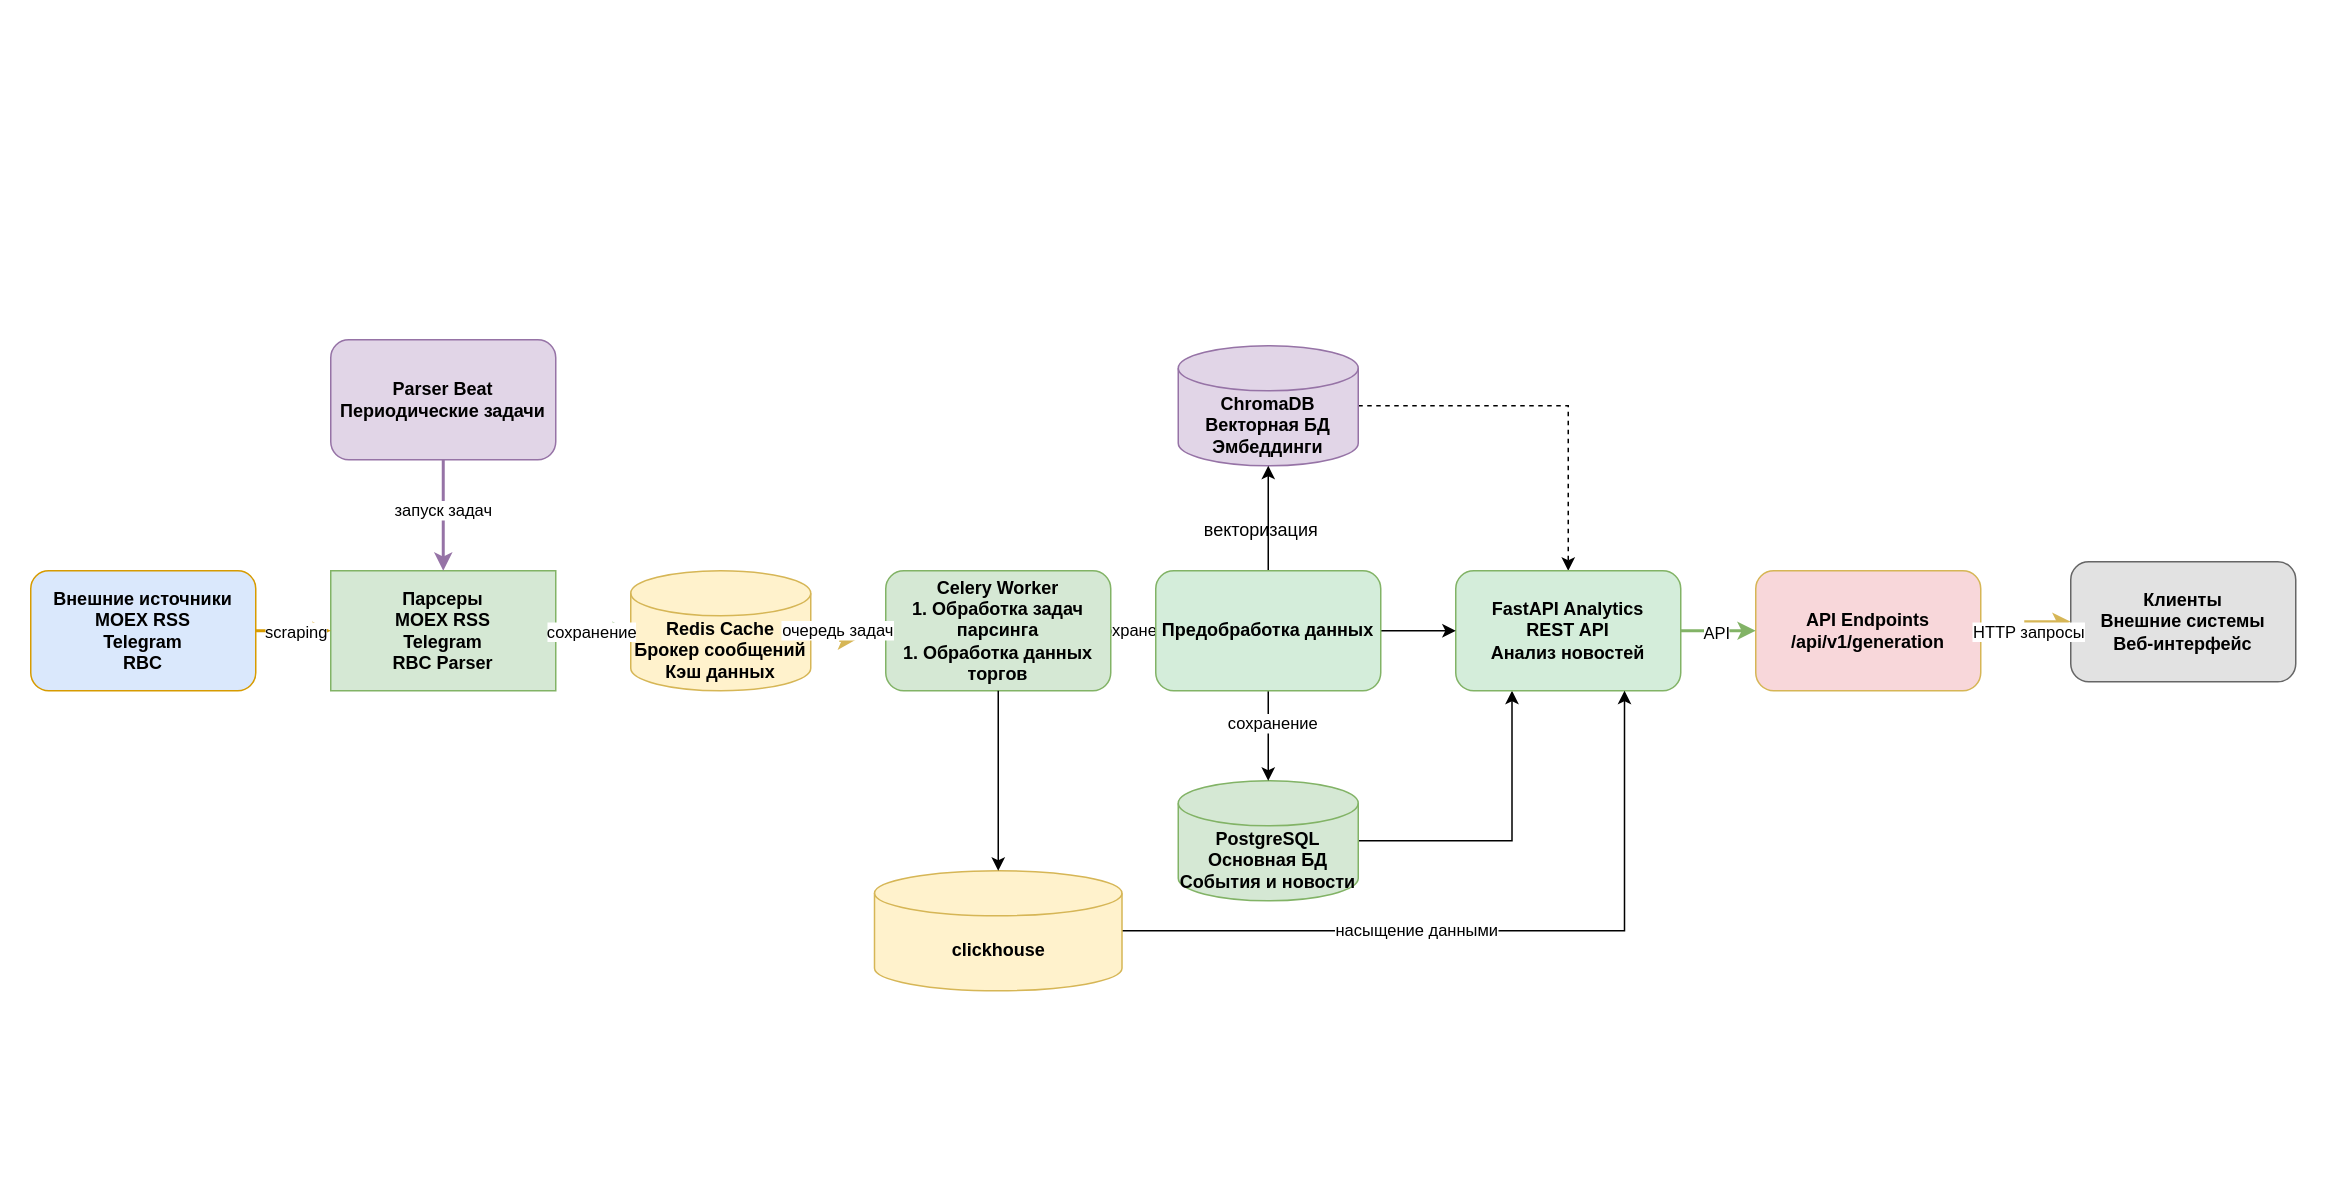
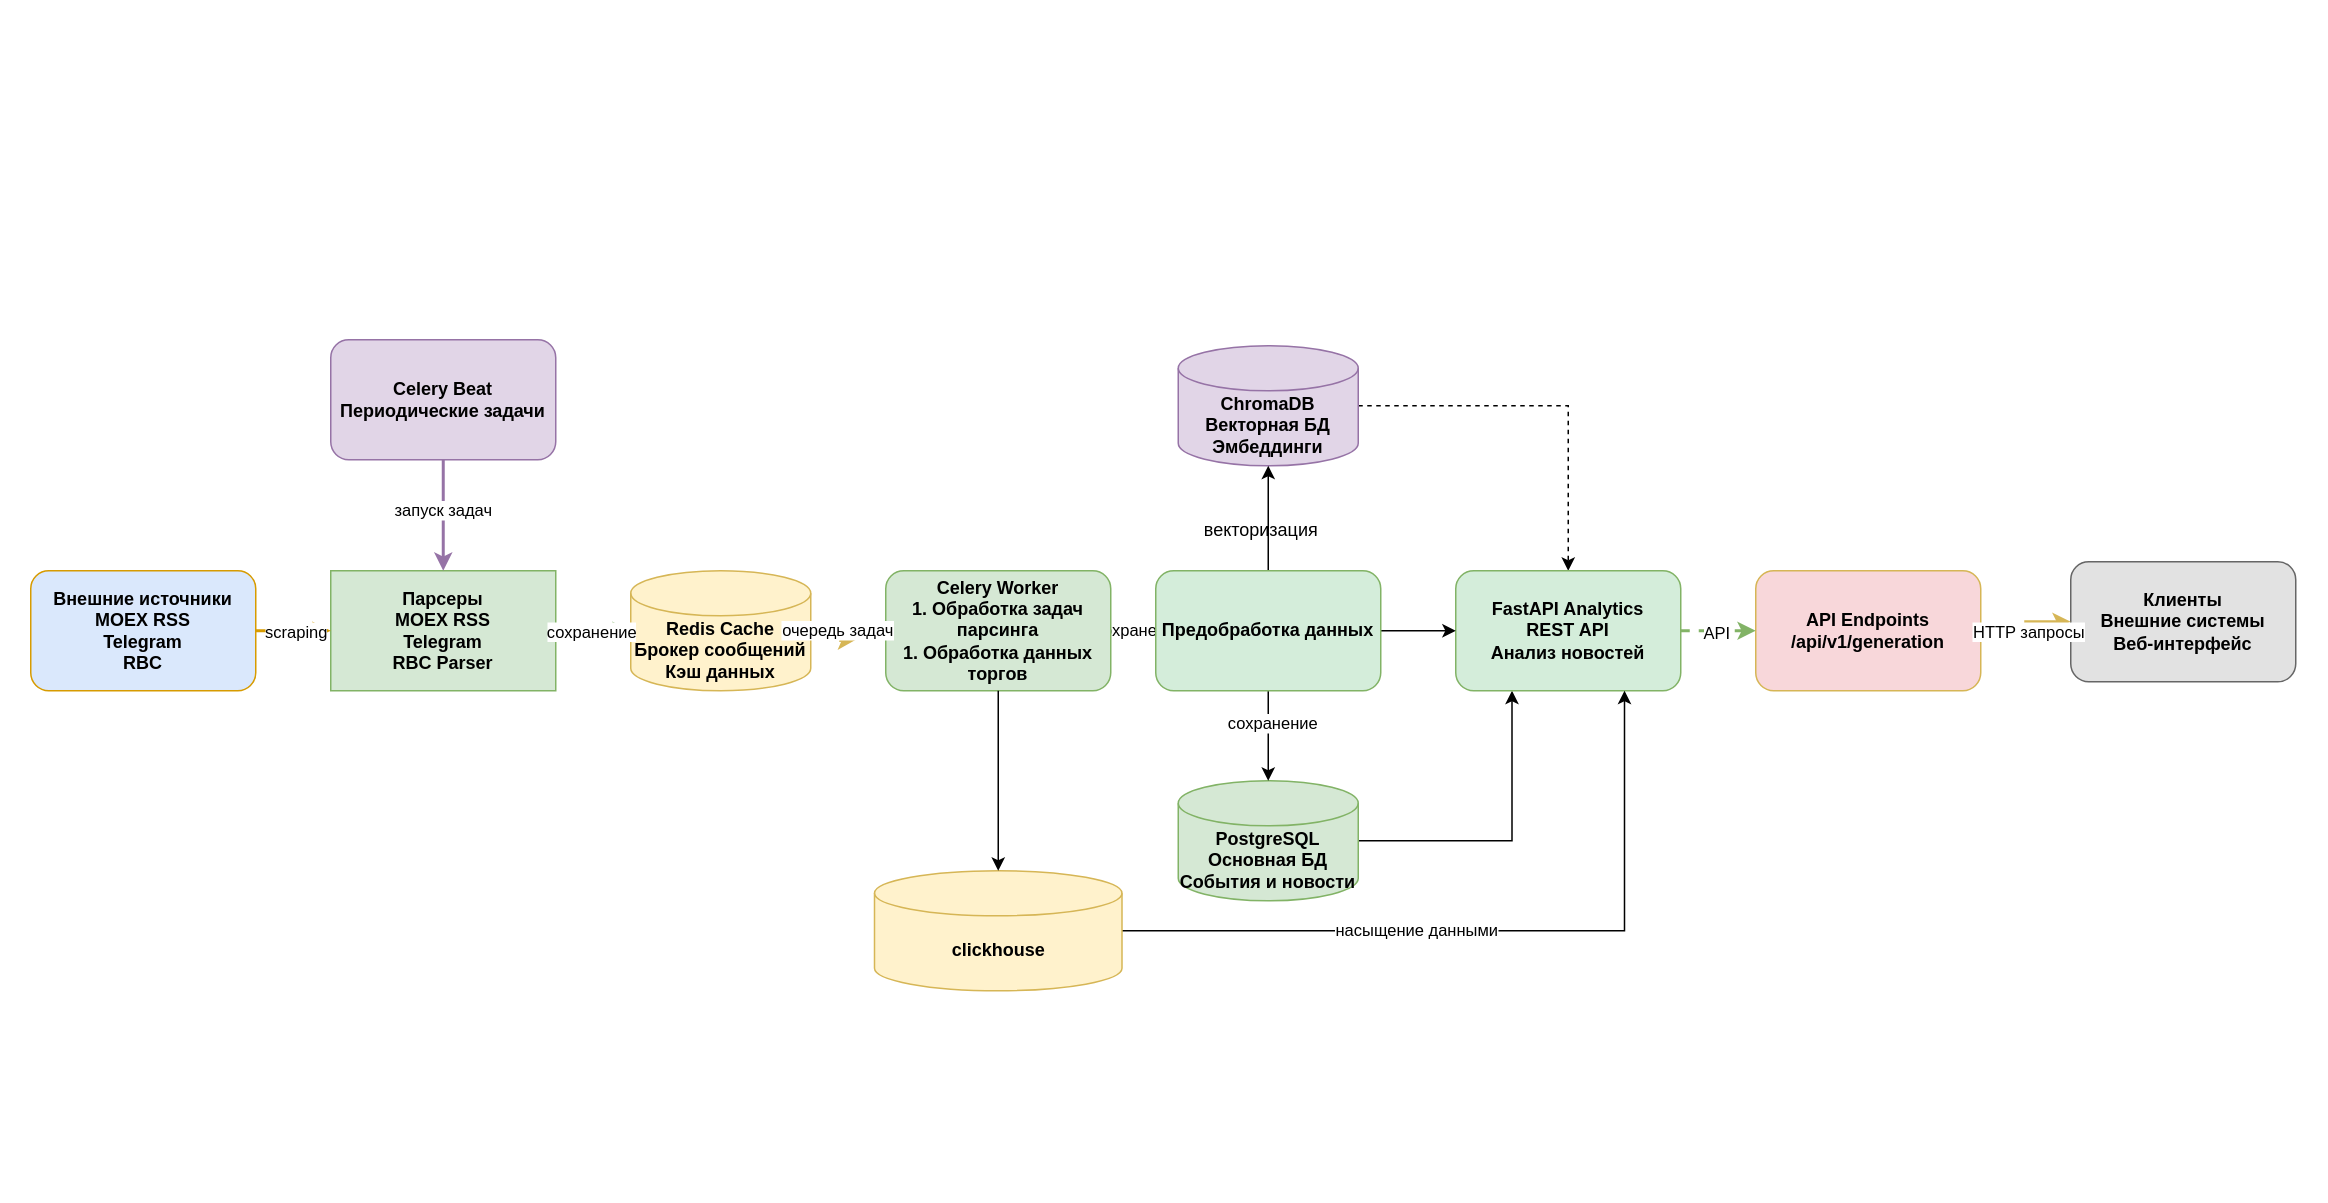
node "Parser Beat Периодические задачи": label "Parser Beat Периодические задачи" -> "Celery Beat Периодические задачи"
edge "FastAPI Analytics REST API Анализ новостей" -> "API Endpoints /api/v1/generation": style solid -> dashed
